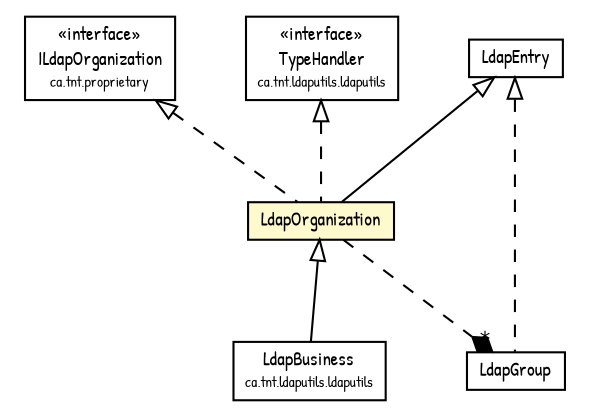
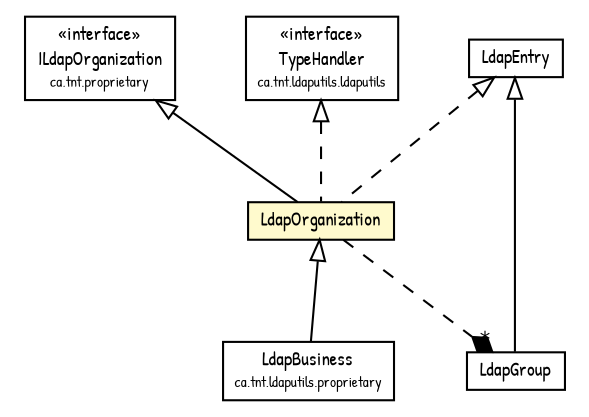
edge "LdapOrganization" -> "LdapEntry": style solid -> dashed
edge "LdapOrganization" -> "ILdapOrganization": style dashed -> solid
edge "LdapGroup" -> "LdapEntry": style dashed -> solid
node "LdapBusiness": text "ca.tnt.ldaputils.ldaputils" -> "ca.tnt.ldaputils.proprietary"
